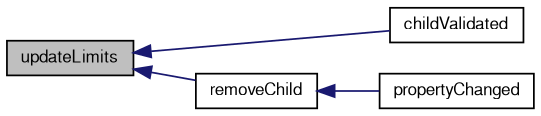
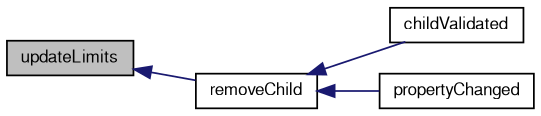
edge "childValidated" -> "updateLimits": now "childValidated" -> "removeChild"
